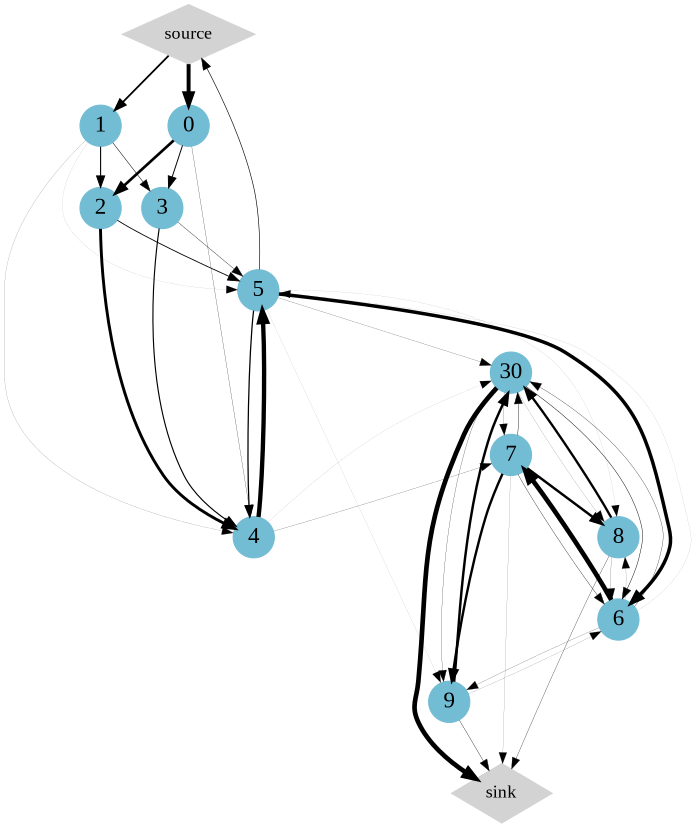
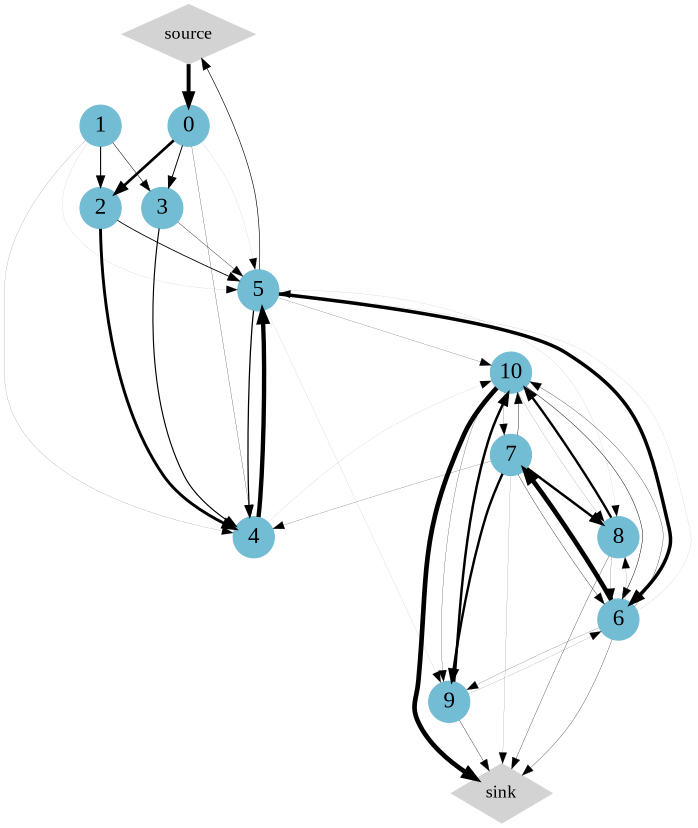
edge "source" -> "1": removed
edge "0" -> "5": added
node "30": label "30" -> "10"
edge "4" -> "7": reversed
edge "6" -> "sink": added
